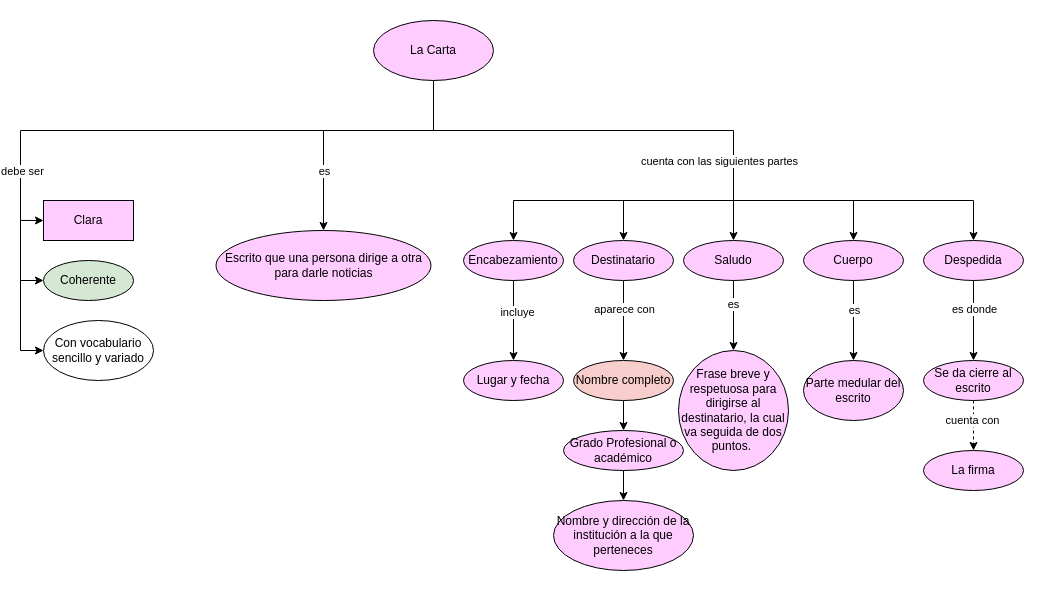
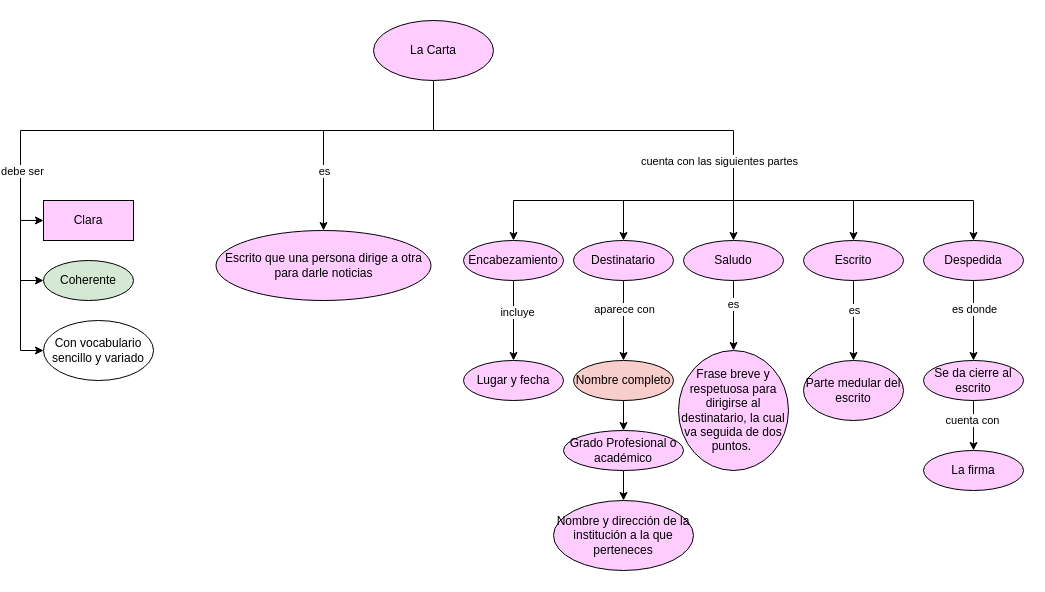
node "Cuerpo": label "Cuerpo" -> "Escrito"
edge "Se da cierre al escrito" -> "La firma": style dashed -> solid
